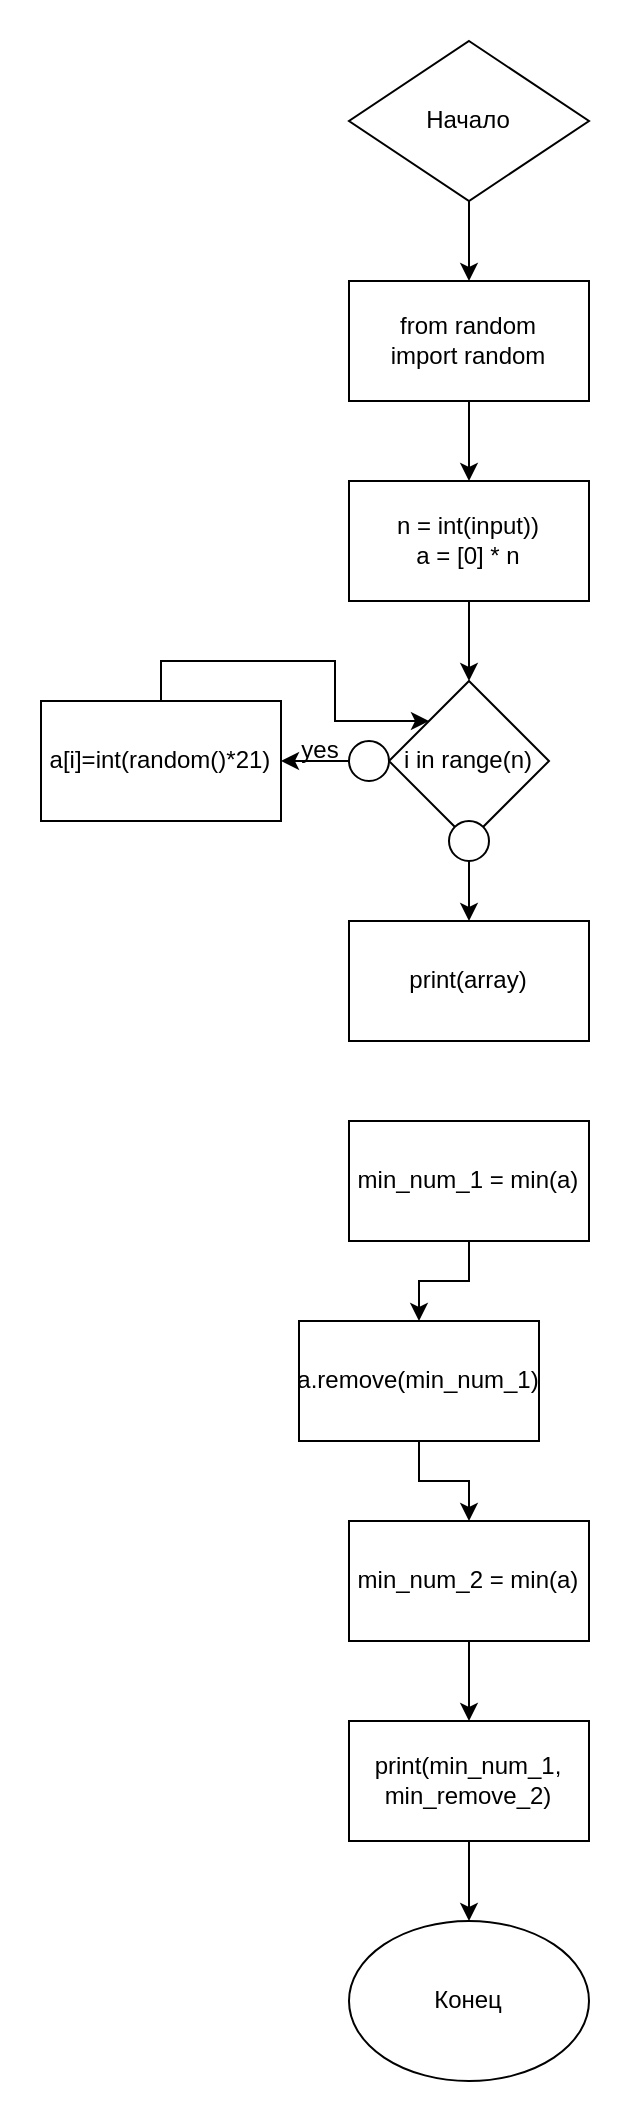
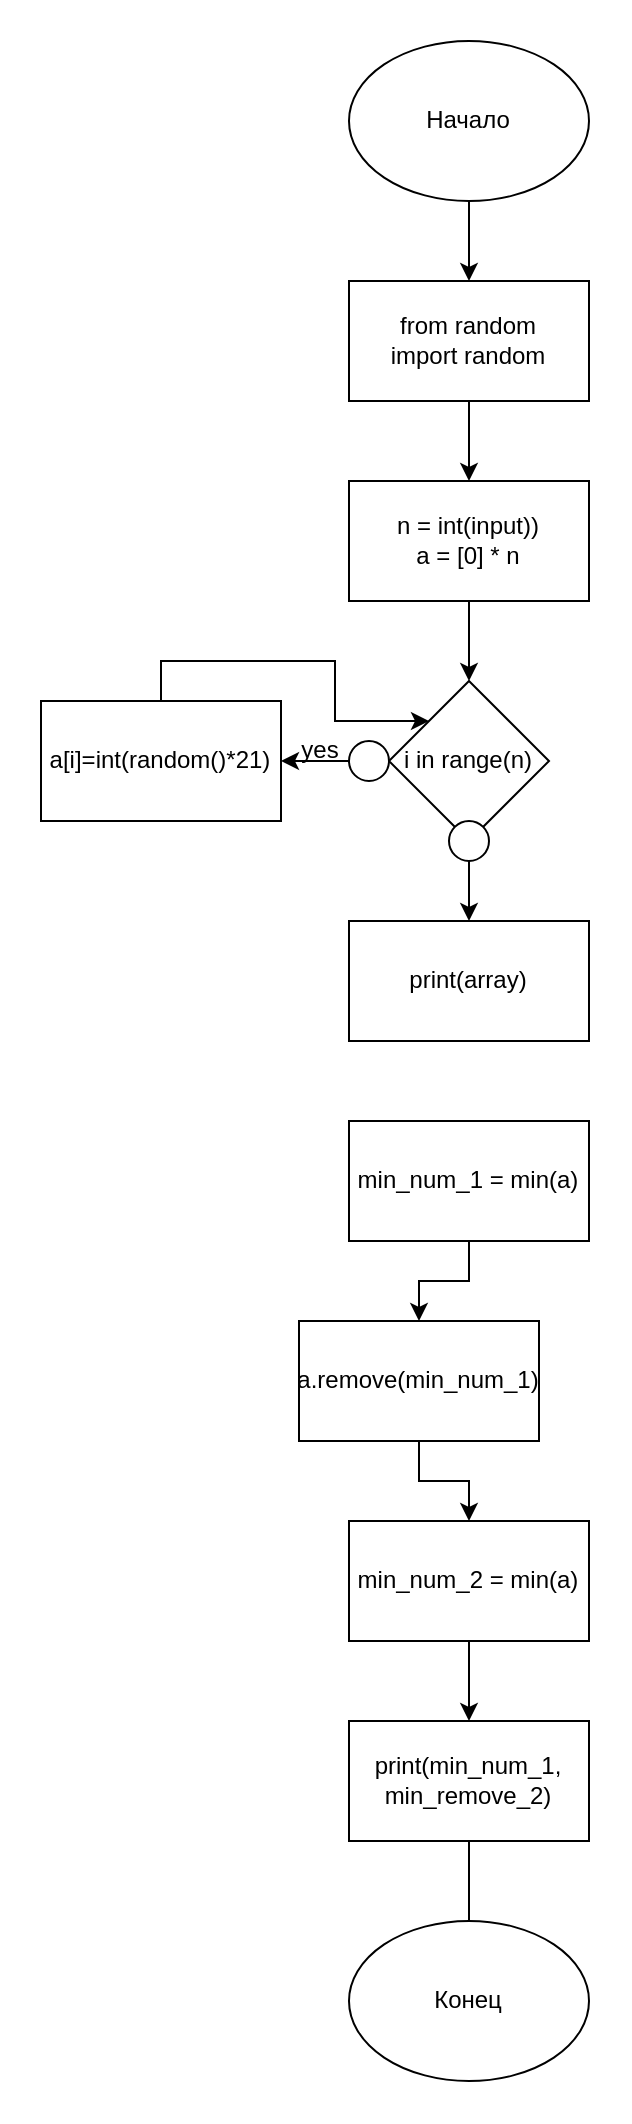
node "Начало": shape diamond -> ellipse
edge "print(min_num_1, min_remove_2)" -> "Конец": arrowhead classic -> none
